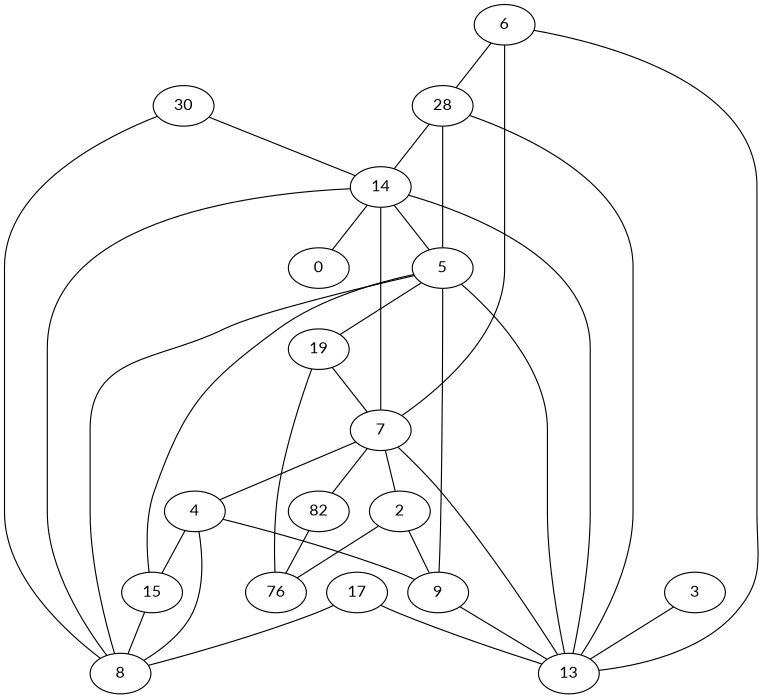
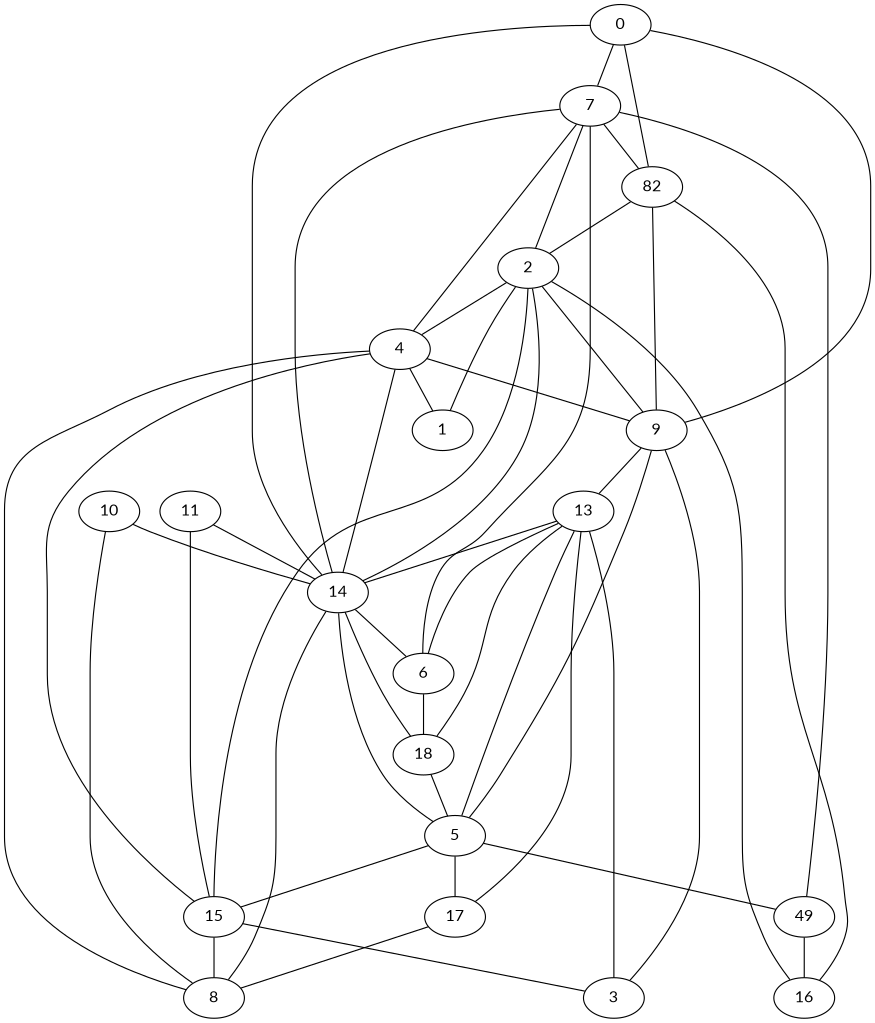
node "30": label "30" -> "10"
node "28": label "28" -> "18"
edge "0" -- "82": added
edge "0" -- "9": added
edge "82" -- "2": added
edge "2" -- "4": added
edge "82" -- "9": added
node "19": label "19" -> "49"
edge "5" -- "8": now "5" -- "17"
node "1": added
edge "2" -- "14": added
edge "4" -- "14": added
node "11": added
edge "7" -- "13": now "7" -- "0"
edge "2" -- "15": added
node "76": label "76" -> "16"
edge "14" -- "6": added
edge "9" -- "3": added
edge "15" -- "3": added
